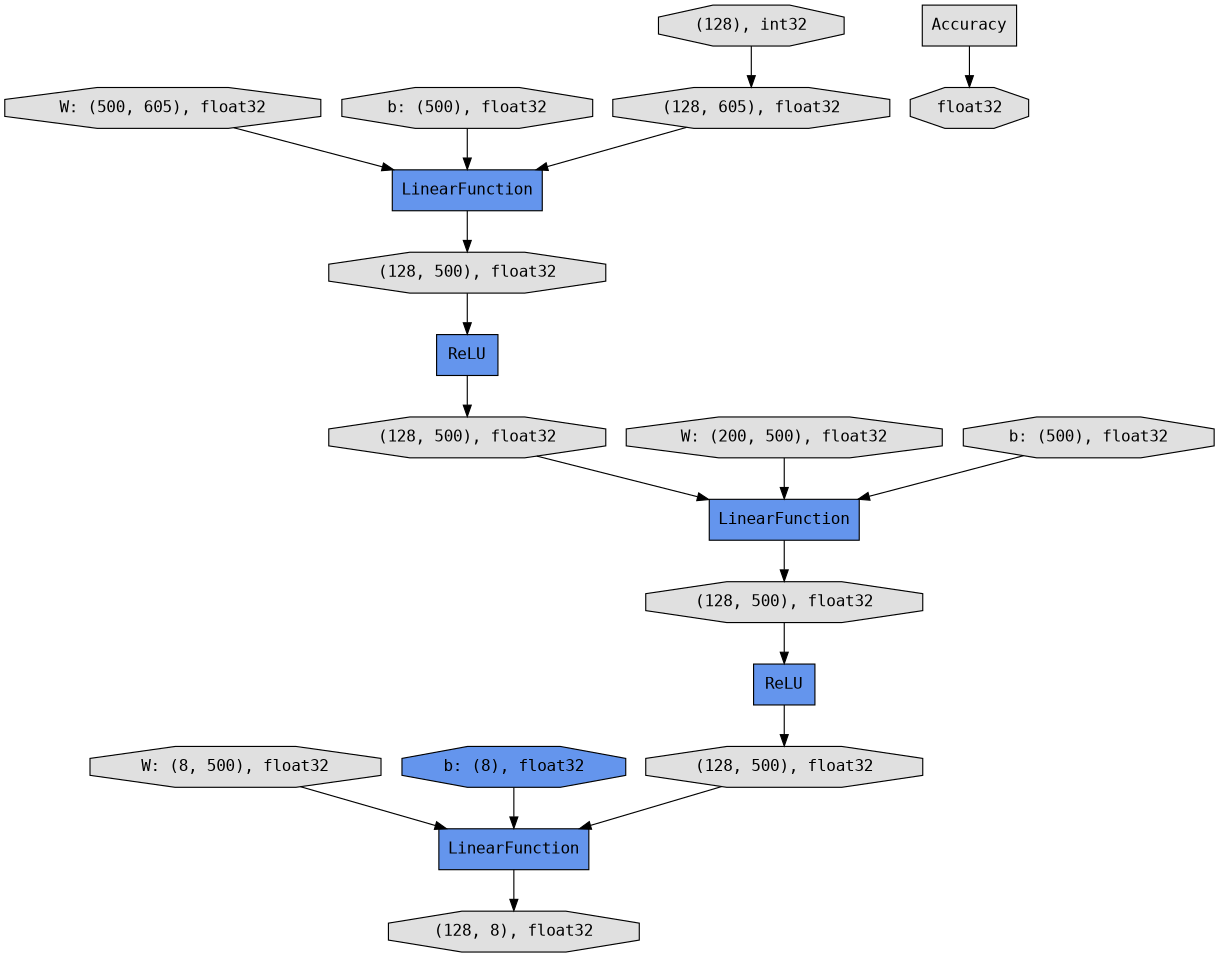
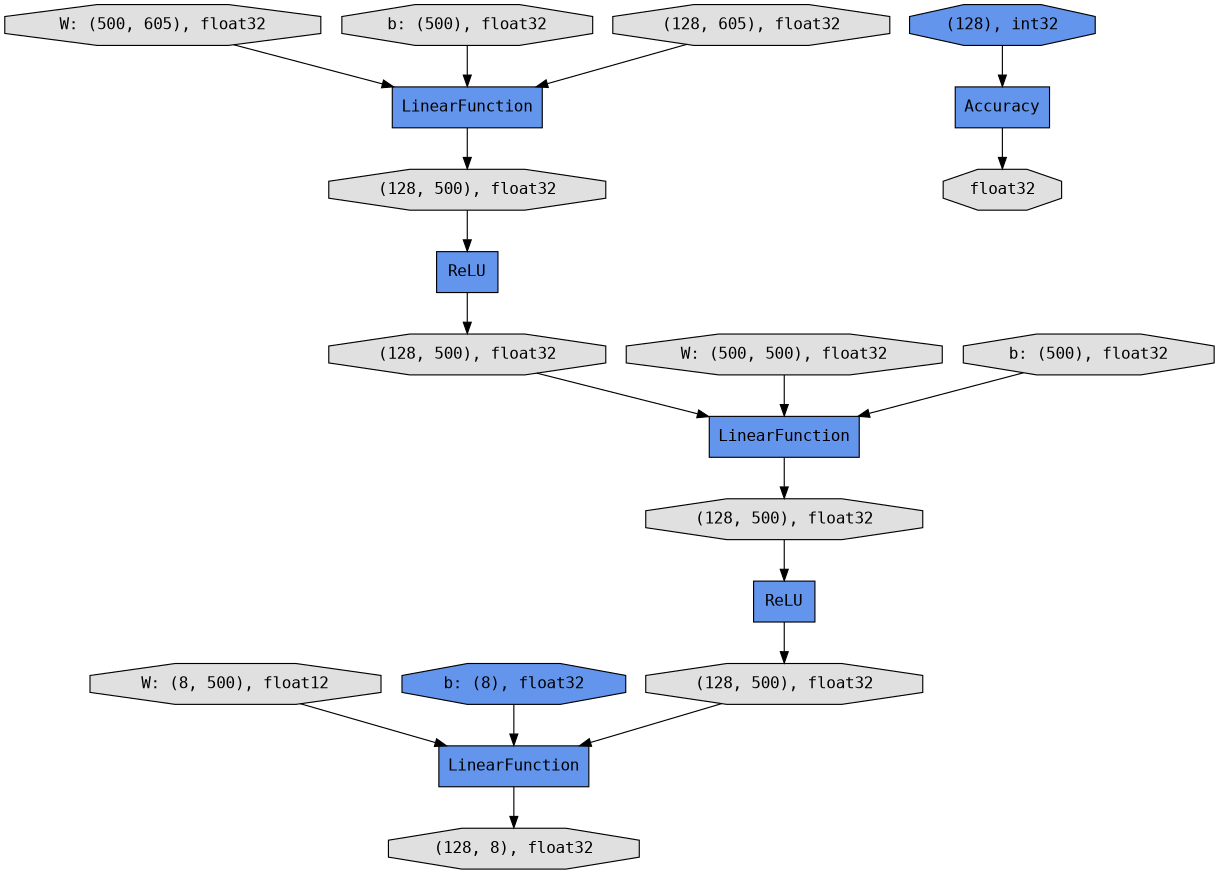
node "(128), int32": fillcolor #e0e0e0 -> #6495ed
node "Accuracy": fillcolor #e0e0e0 -> #6495ed
edge "(128), int32" -> "(128, 605), float32": now "(128), int32" -> "Accuracy"
node "W: (200, 500), float32": label "W: (200, 500), float32" -> "W: (500, 500), float32"
node "W: (8, 500), float32": label "W: (8, 500), float32" -> "W: (8, 500), float12"
